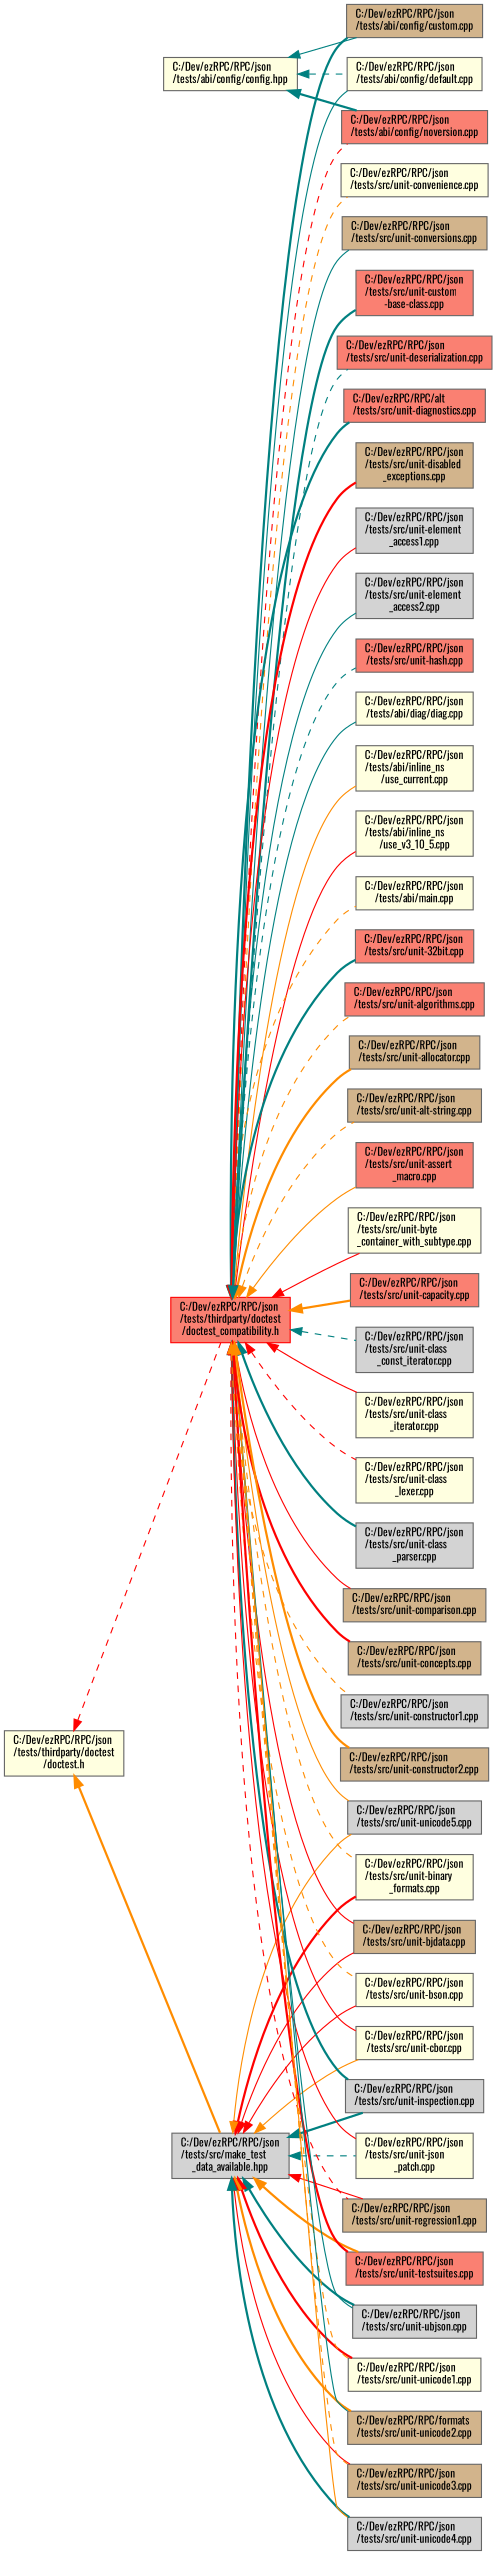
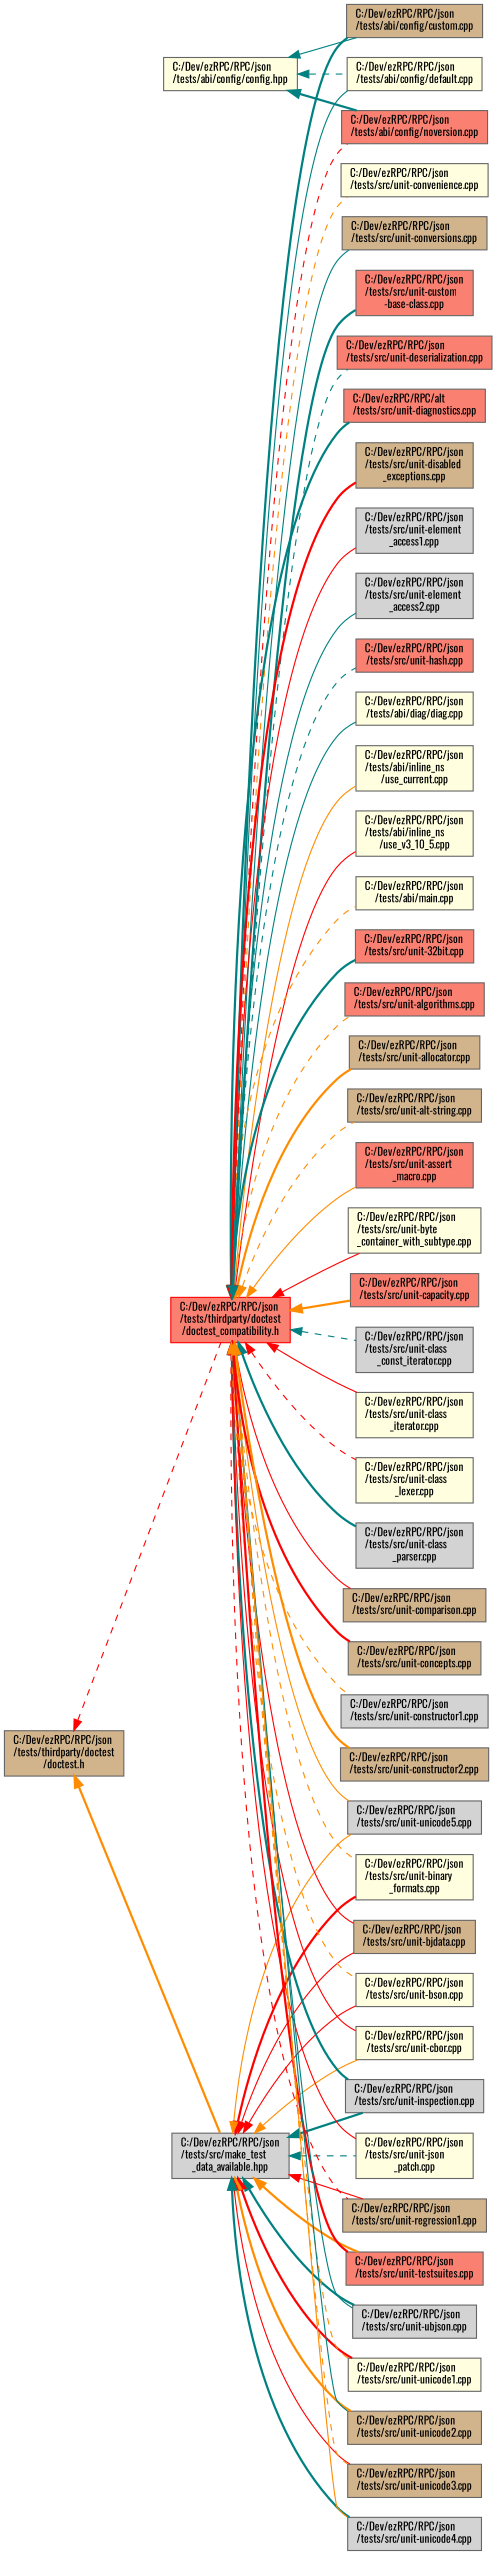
node "C:/Dev/ezRPC/RPC/json /tests/thirdparty/doctest /doctest.h": fillcolor lightyellow -> tan
node "C:/Dev/ezRPC/RPC/formats /tests/src/unit-unicode2.cpp": label "C:/Dev/ezRPC/RPC/formats /tests/src/unit-unicode2.cpp" -> "C:/Dev/ezRPC/RPC/json /tests/src/unit-unicode2.cpp"
